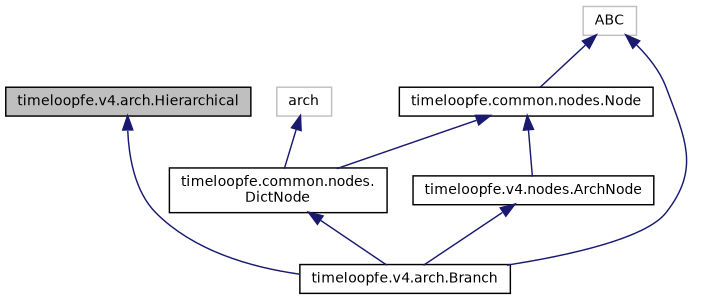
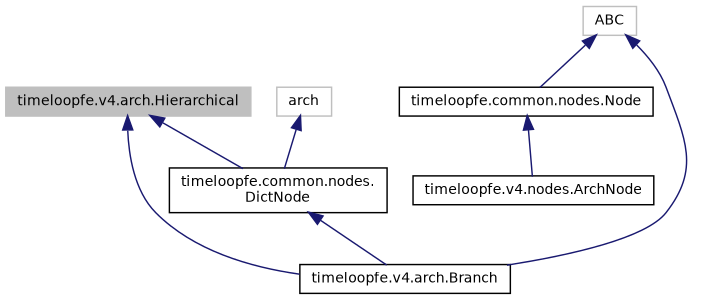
node "timeloopfe.v4.arch.Hierarchical": color black -> grey75
edge "timeloopfe.common.nodes. DictNode" -> "timeloopfe.common.nodes.Node": now "timeloopfe.common.nodes. DictNode" -> "timeloopfe.v4.arch.Hierarchical"
edge "timeloopfe.v4.arch.Branch" -> "timeloopfe.v4.nodes.ArchNode": removed
